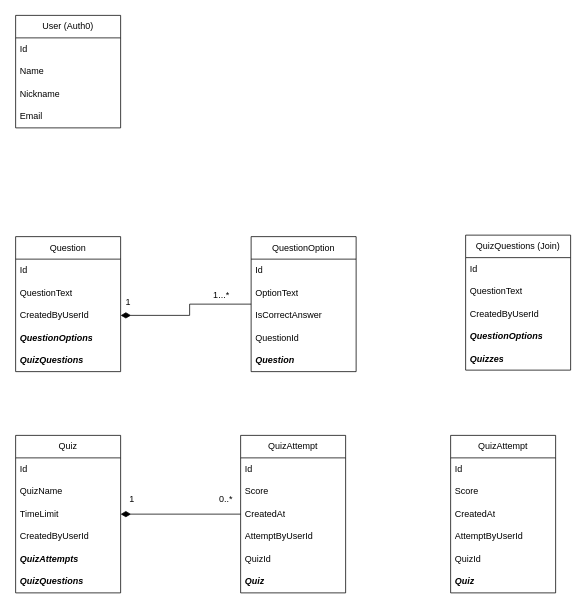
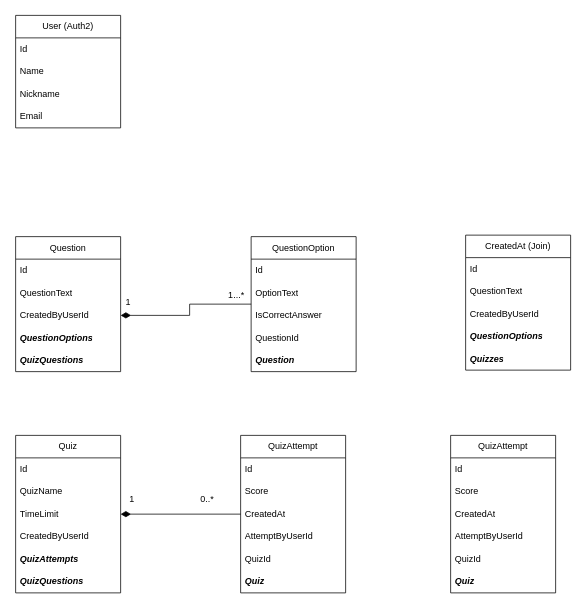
node "User (Auth0)": label "User (Auth0)" -> "User (Auth2)"
node "QuizQuestions (Join)": label "QuizQuestions (Join)" -> "CreatedAt (Join)"
node "1...*": moved (221, 295) -> (236, 295)
node "0..*": moved (225, 499) -> (207, 499)
